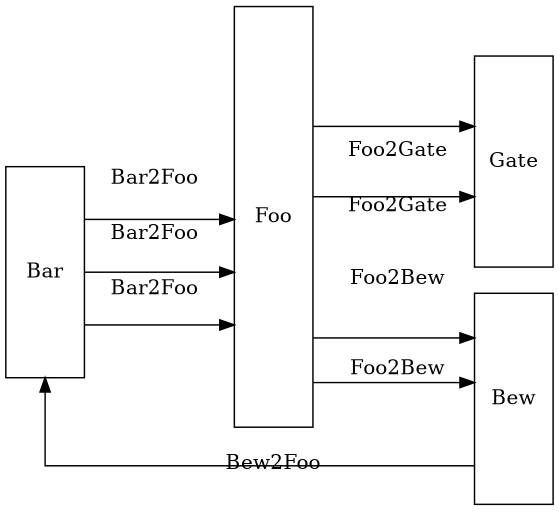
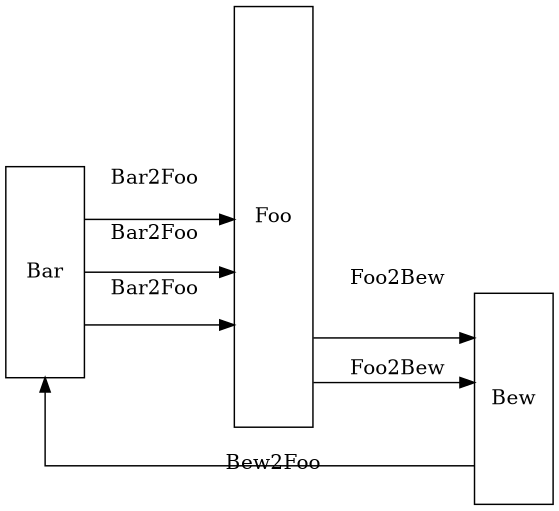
node "Gate": removed
